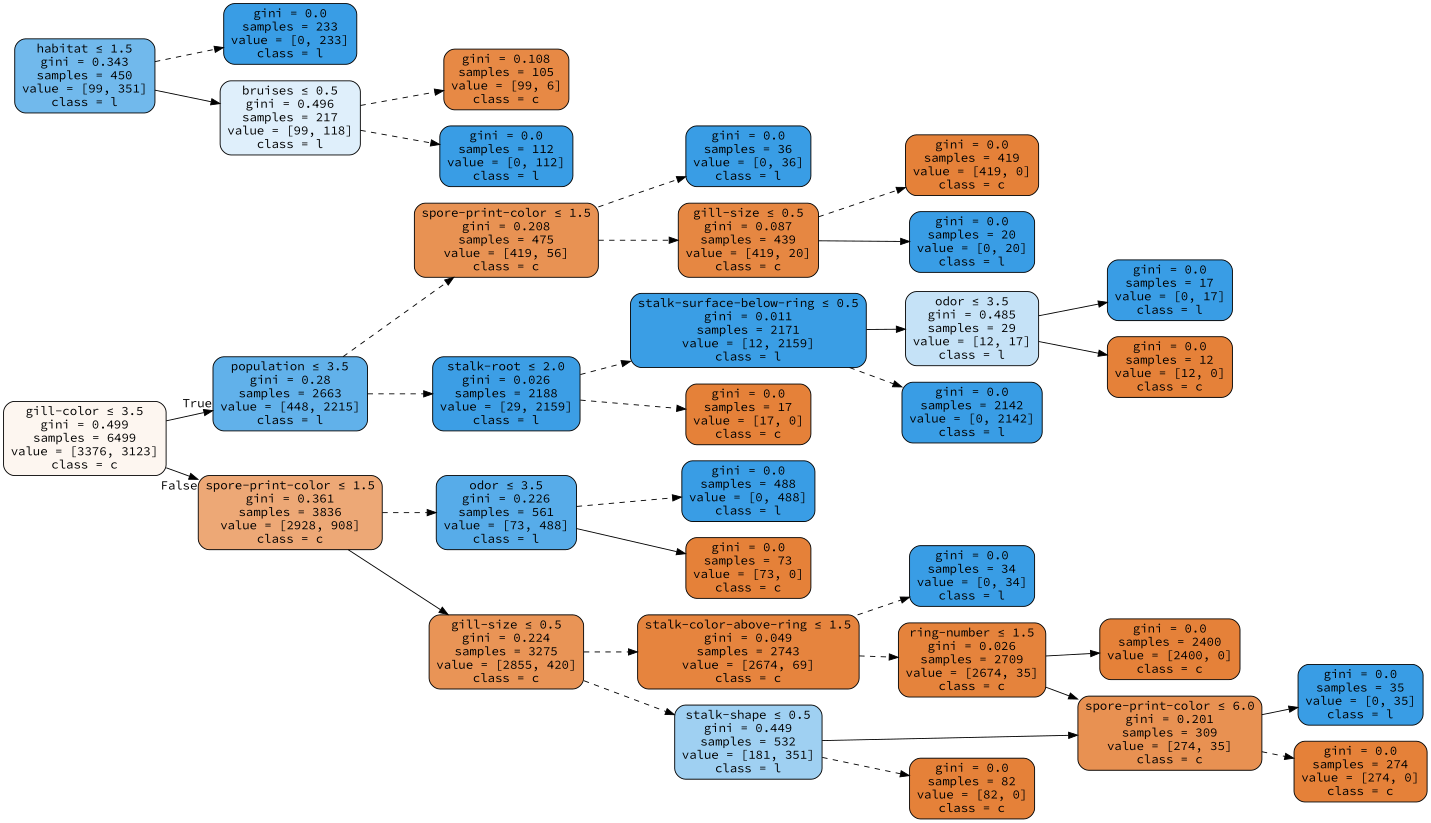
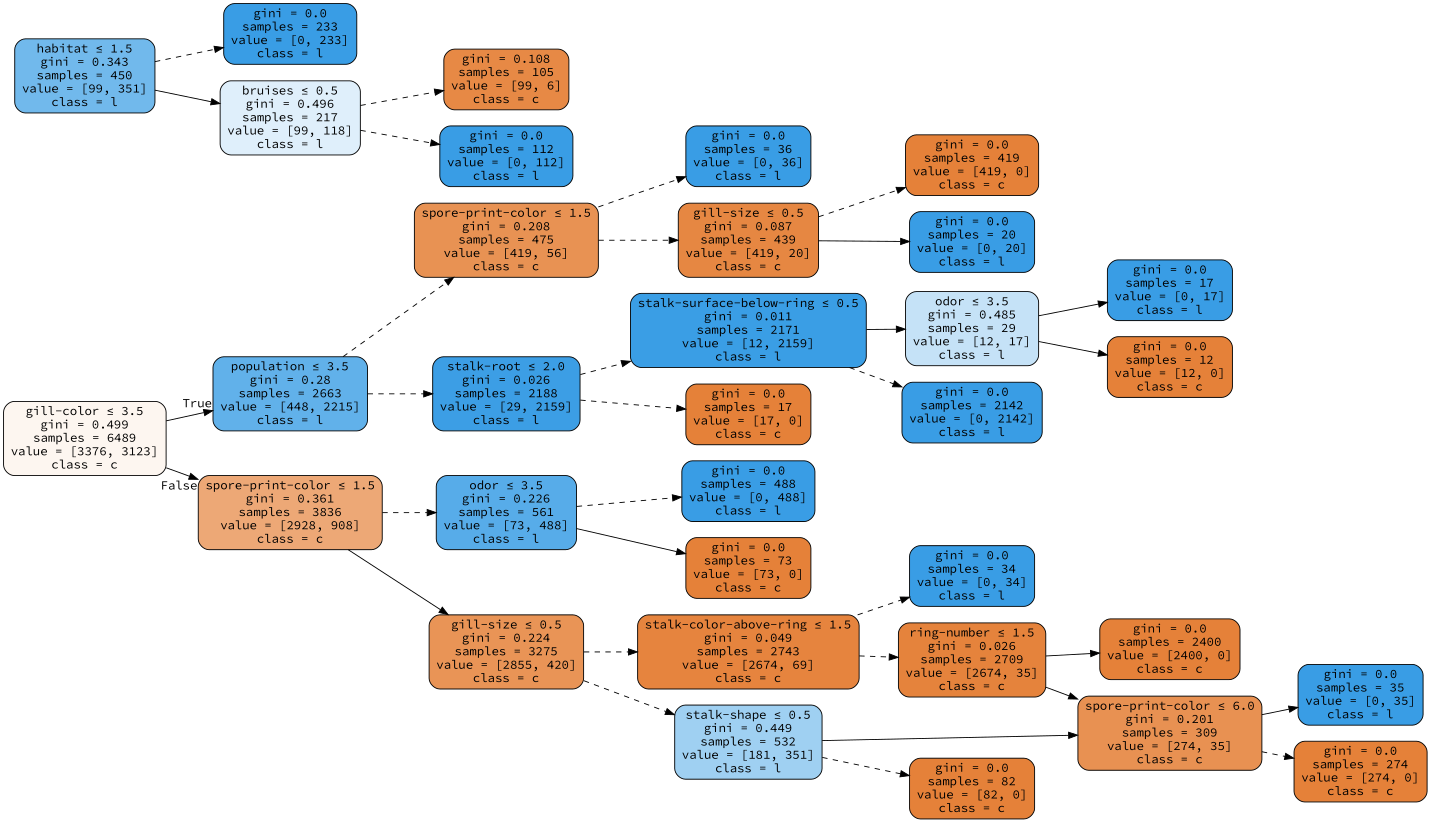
node "gill-color ≤ 3.5": text "samples = 6499" -> "samples = 6489"
